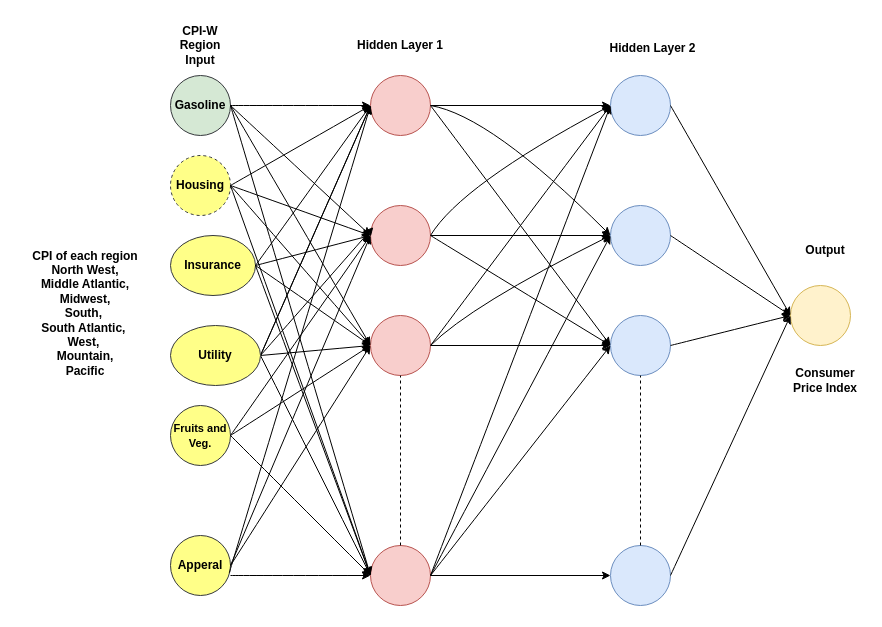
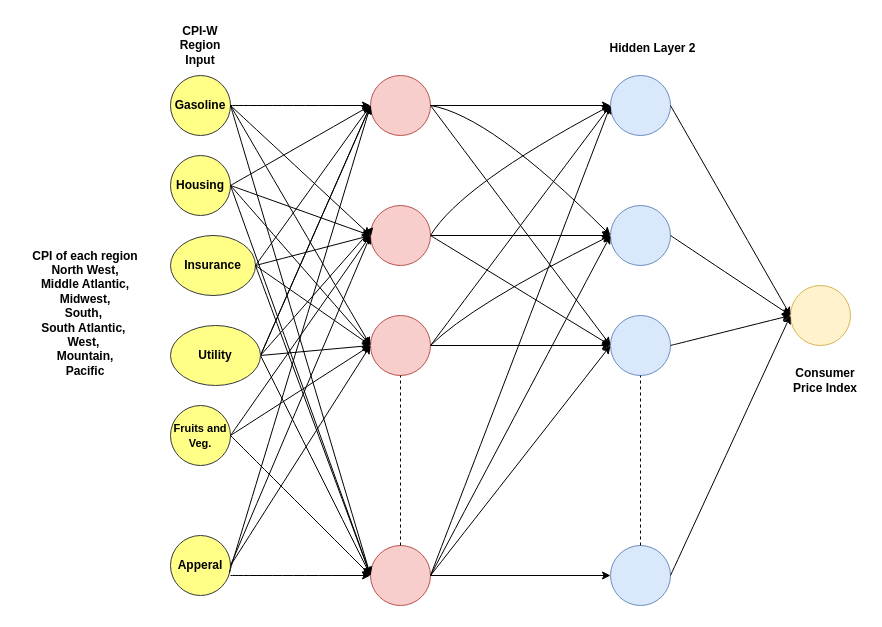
node "Hidden Layer 1": removed
node "Gasoline": fillcolor #d5e8d4 -> #ffff88
node "Housing": style dashed -> solid
node "Output": removed
